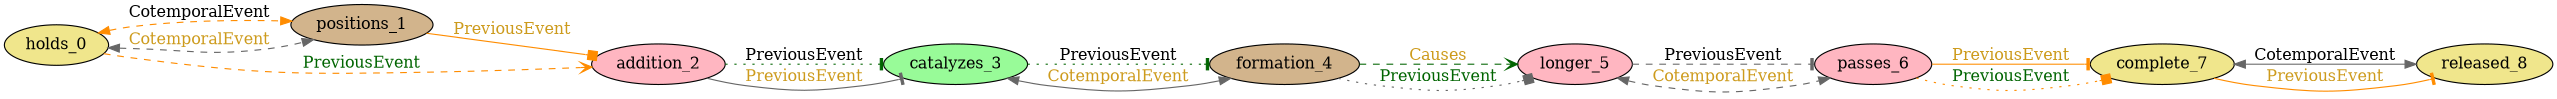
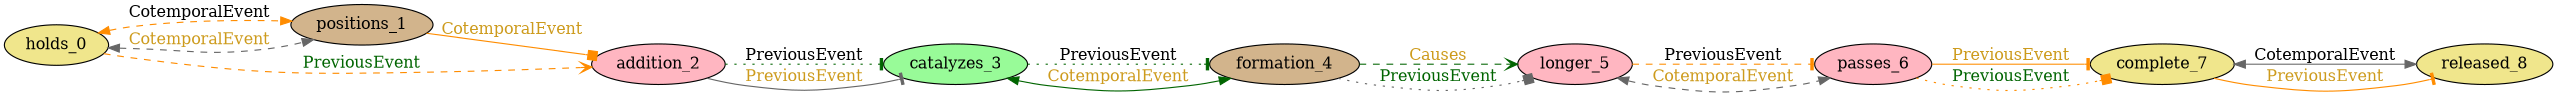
edge "positions_1" -> "addition_2": label "PreviousEvent" -> "CotemporalEvent"
edge "longer_5" -> "passes_6": color gray40 -> darkorange
edge "catalyzes_3" -- "formation_4": color gray40 -> darkgreen
